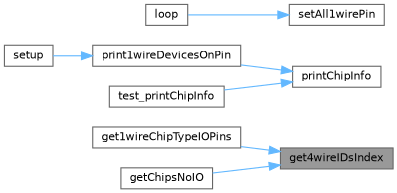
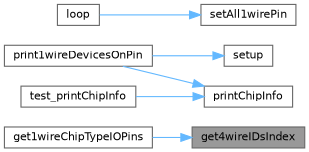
edge "setup" -> "print1wireDevicesOnPin": reversed
node "getChipsNoIO": removed
